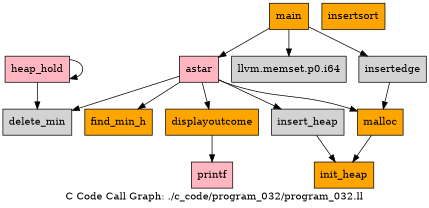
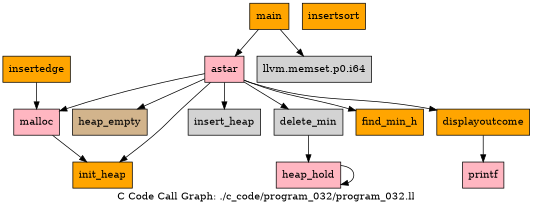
edge "main" -> "insertedge": removed
node "insertedge": fillcolor lightgrey -> orange
edge "heap_hold" -> "delete_min": reversed
node "heap_empty": added
node "malloc": fillcolor orange -> lightpink
edge "insert_heap" -> "init_heap": now "astar" -> "init_heap"
